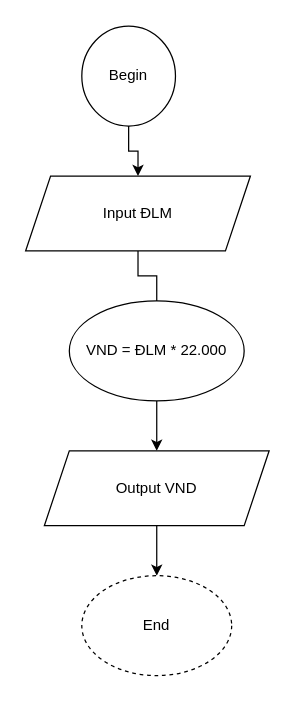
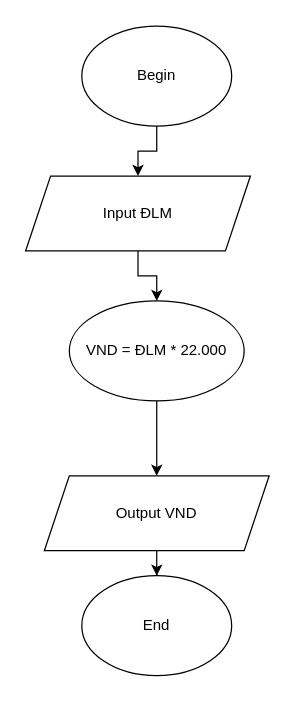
node "Begin": size 94x100 -> 150x100
edge "Input ĐLM" -- "VND = ĐLM * 22.000": arrowhead none -> classic
node "Output VND": moved (157, 488) -> (157, 513)
node "End": style dashed -> solid
